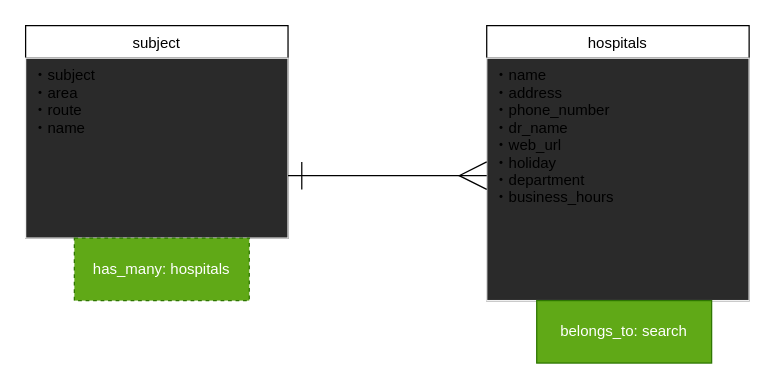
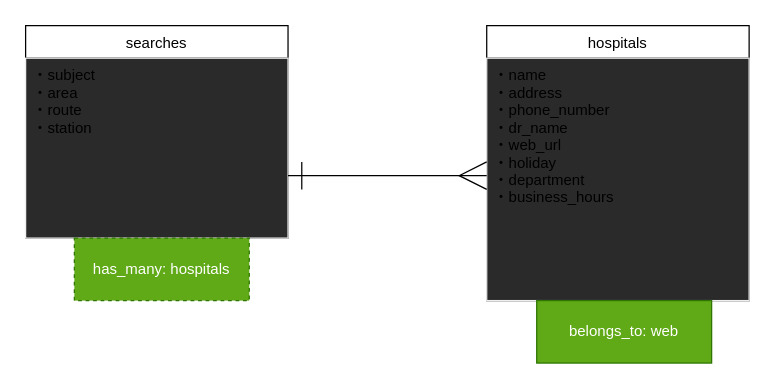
node "subject": label "subject" -> "searches"
node "・subject ・area ・route ・name": label "・subject ・area ・route ・name" -> "・subject ・area ・route ・station"
node "belongs_to: search": label "belongs_to: search" -> "belongs_to: web"
